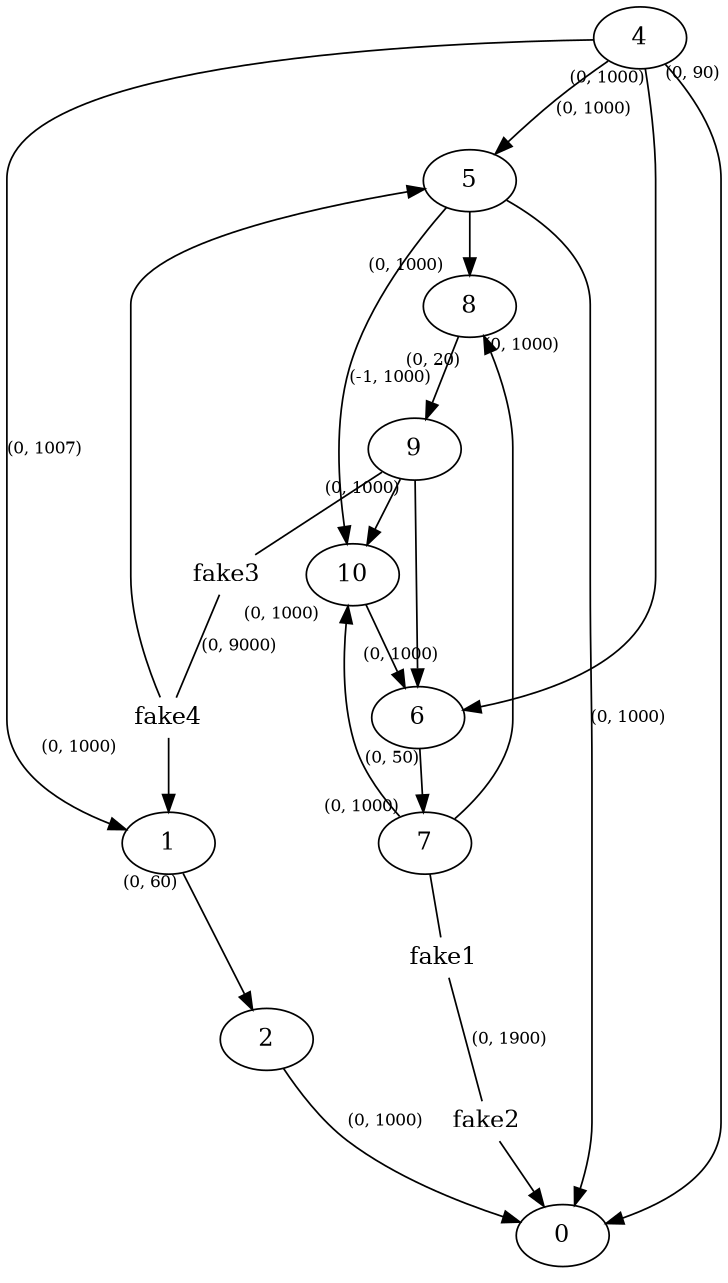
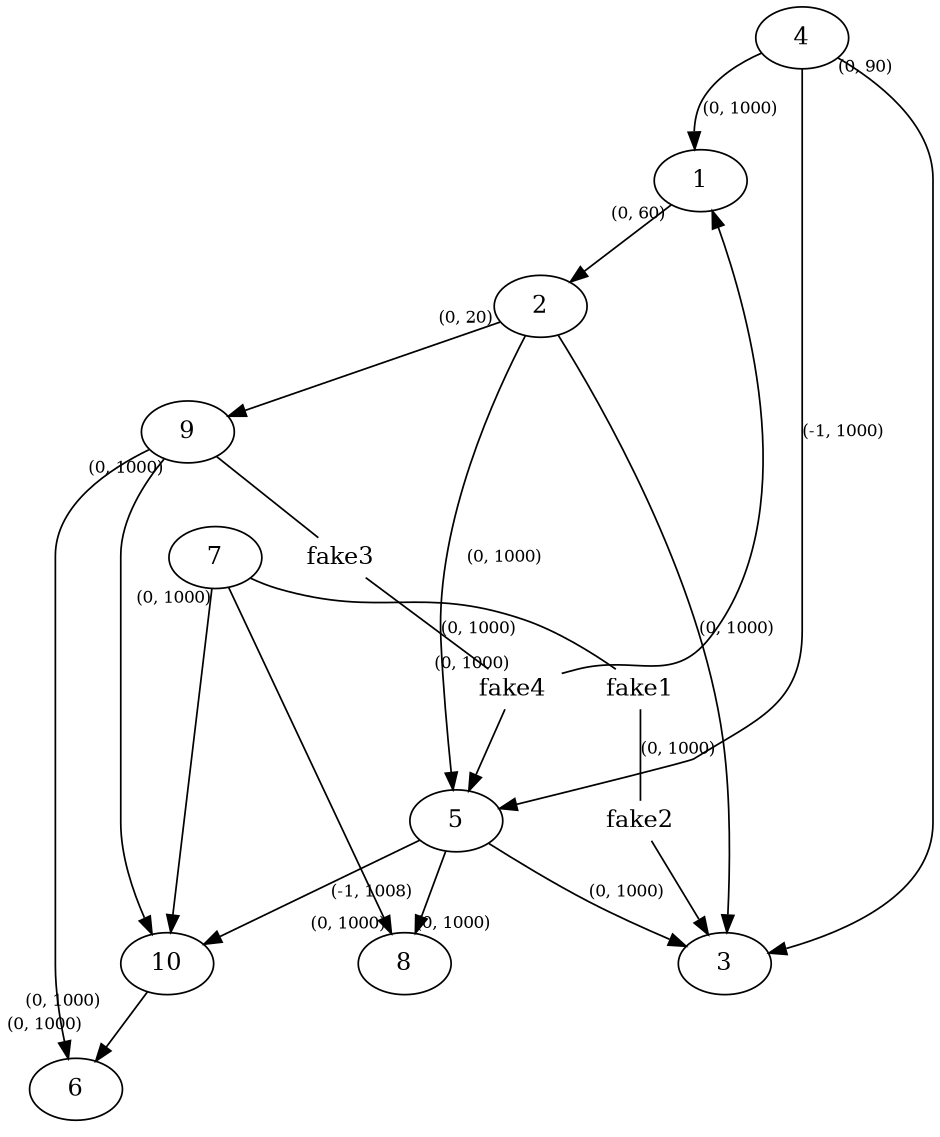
edge "4" -> "5": label "(0, 1000)" -> "(-1, 1000)"
edge "8" -> "9": now "2" -> "9"
edge "5" -> "10": label "(-1, 1000)" -> "(-1, 1008)"
edge "4" -> "6": removed
edge "4" -> "1": label "(0, 1007)" -> "(0, 1000)"
edge "2" -> "5": added, label "(0, 1000)"
edge "fake3" -- "fake4": label "(0, 9000)" -> "(0, 1000)"
edge "6" -> "7": removed
edge "fake1" -- "fake2": label "(0, 1900)" -> "(0, 1000)"
node "0": label "0" -> "3"
